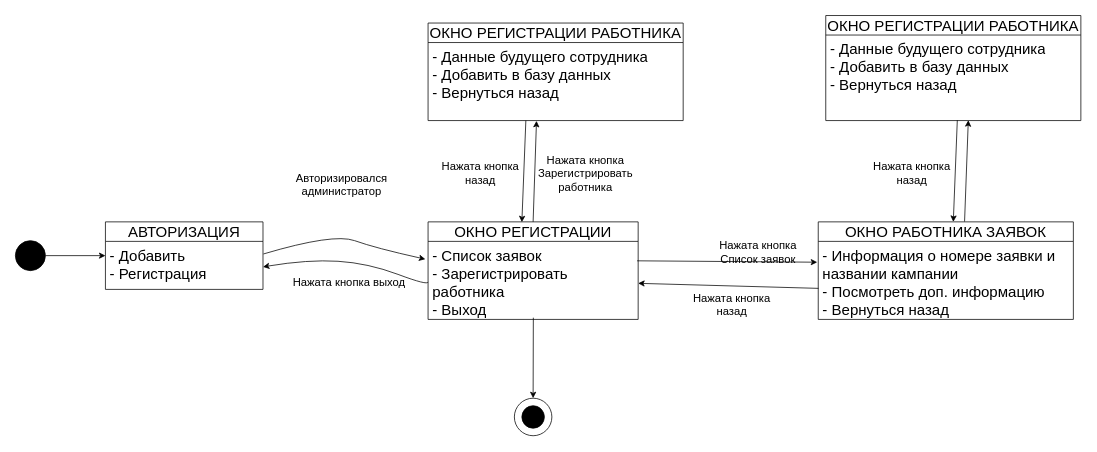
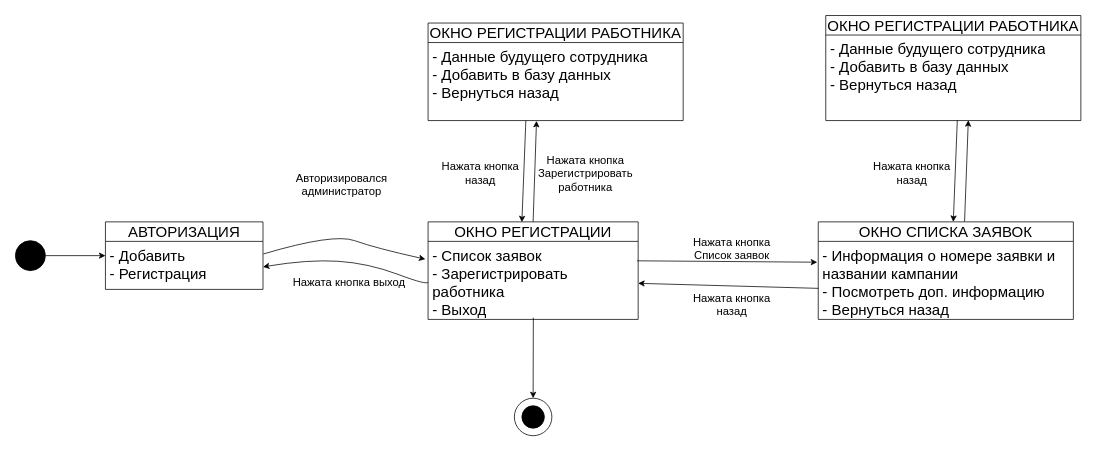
node "ОКНО РАБОТНИКА ЗАЯВОК": label "ОКНО РАБОТНИКА ЗАЯВОК" -> "ОКНО СПИСКА ЗАЯВОК"
node "Нажата кнопка Список заявок": moved (758, 252) -> (732, 248)
